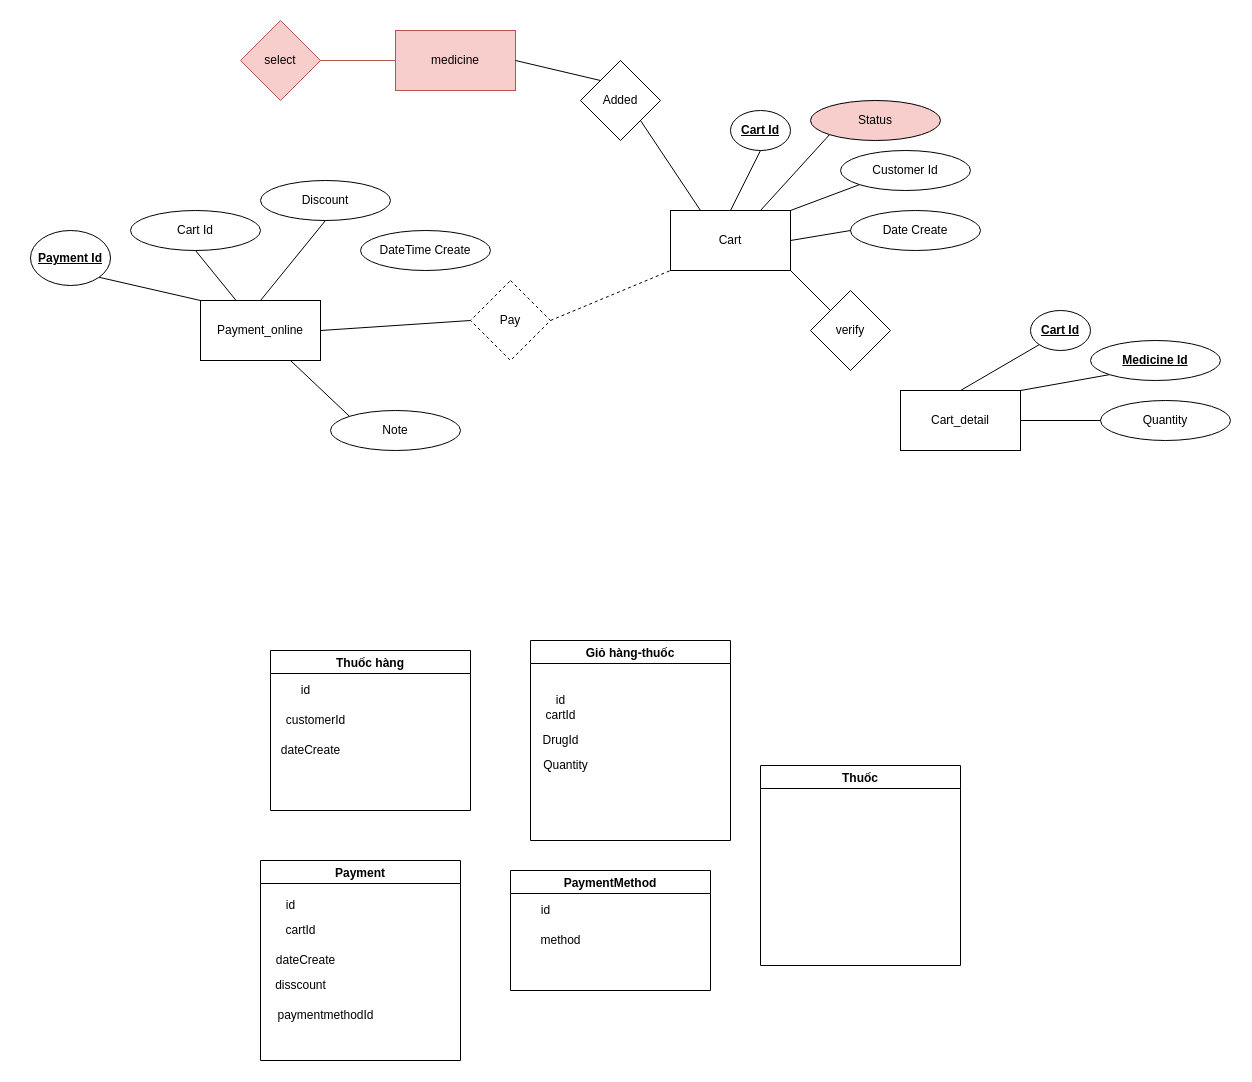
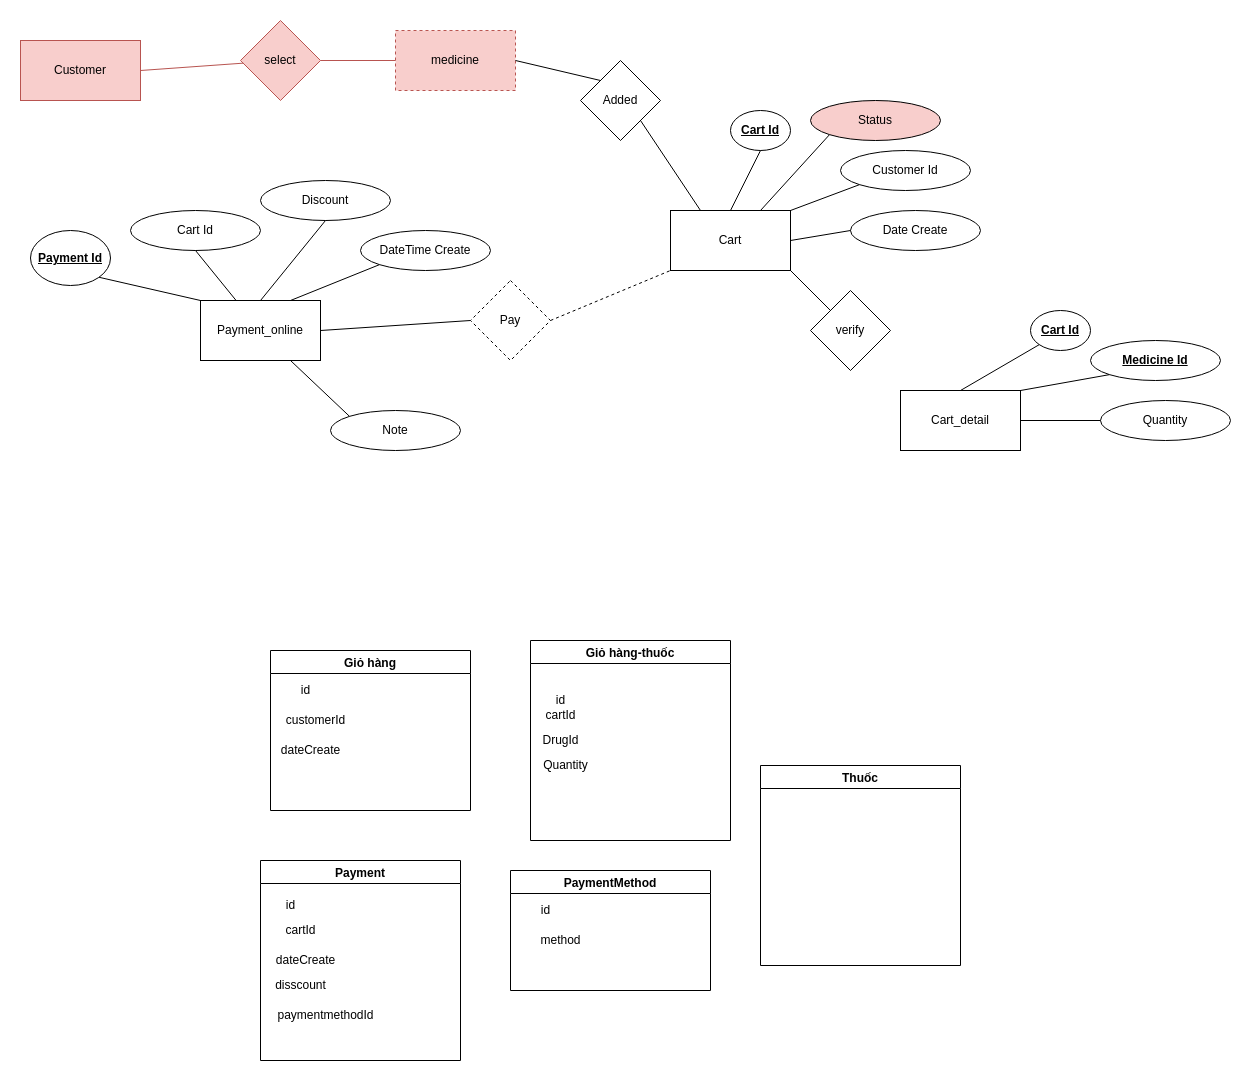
node "medicine": style solid -> dashed
edge "select" -- "Customer": added
node "Customer": added
edge "DateTime Create" -- "Payment_online": added
node "Thuốc hàng": label "Thuốc hàng" -> "Giỏ hàng"
